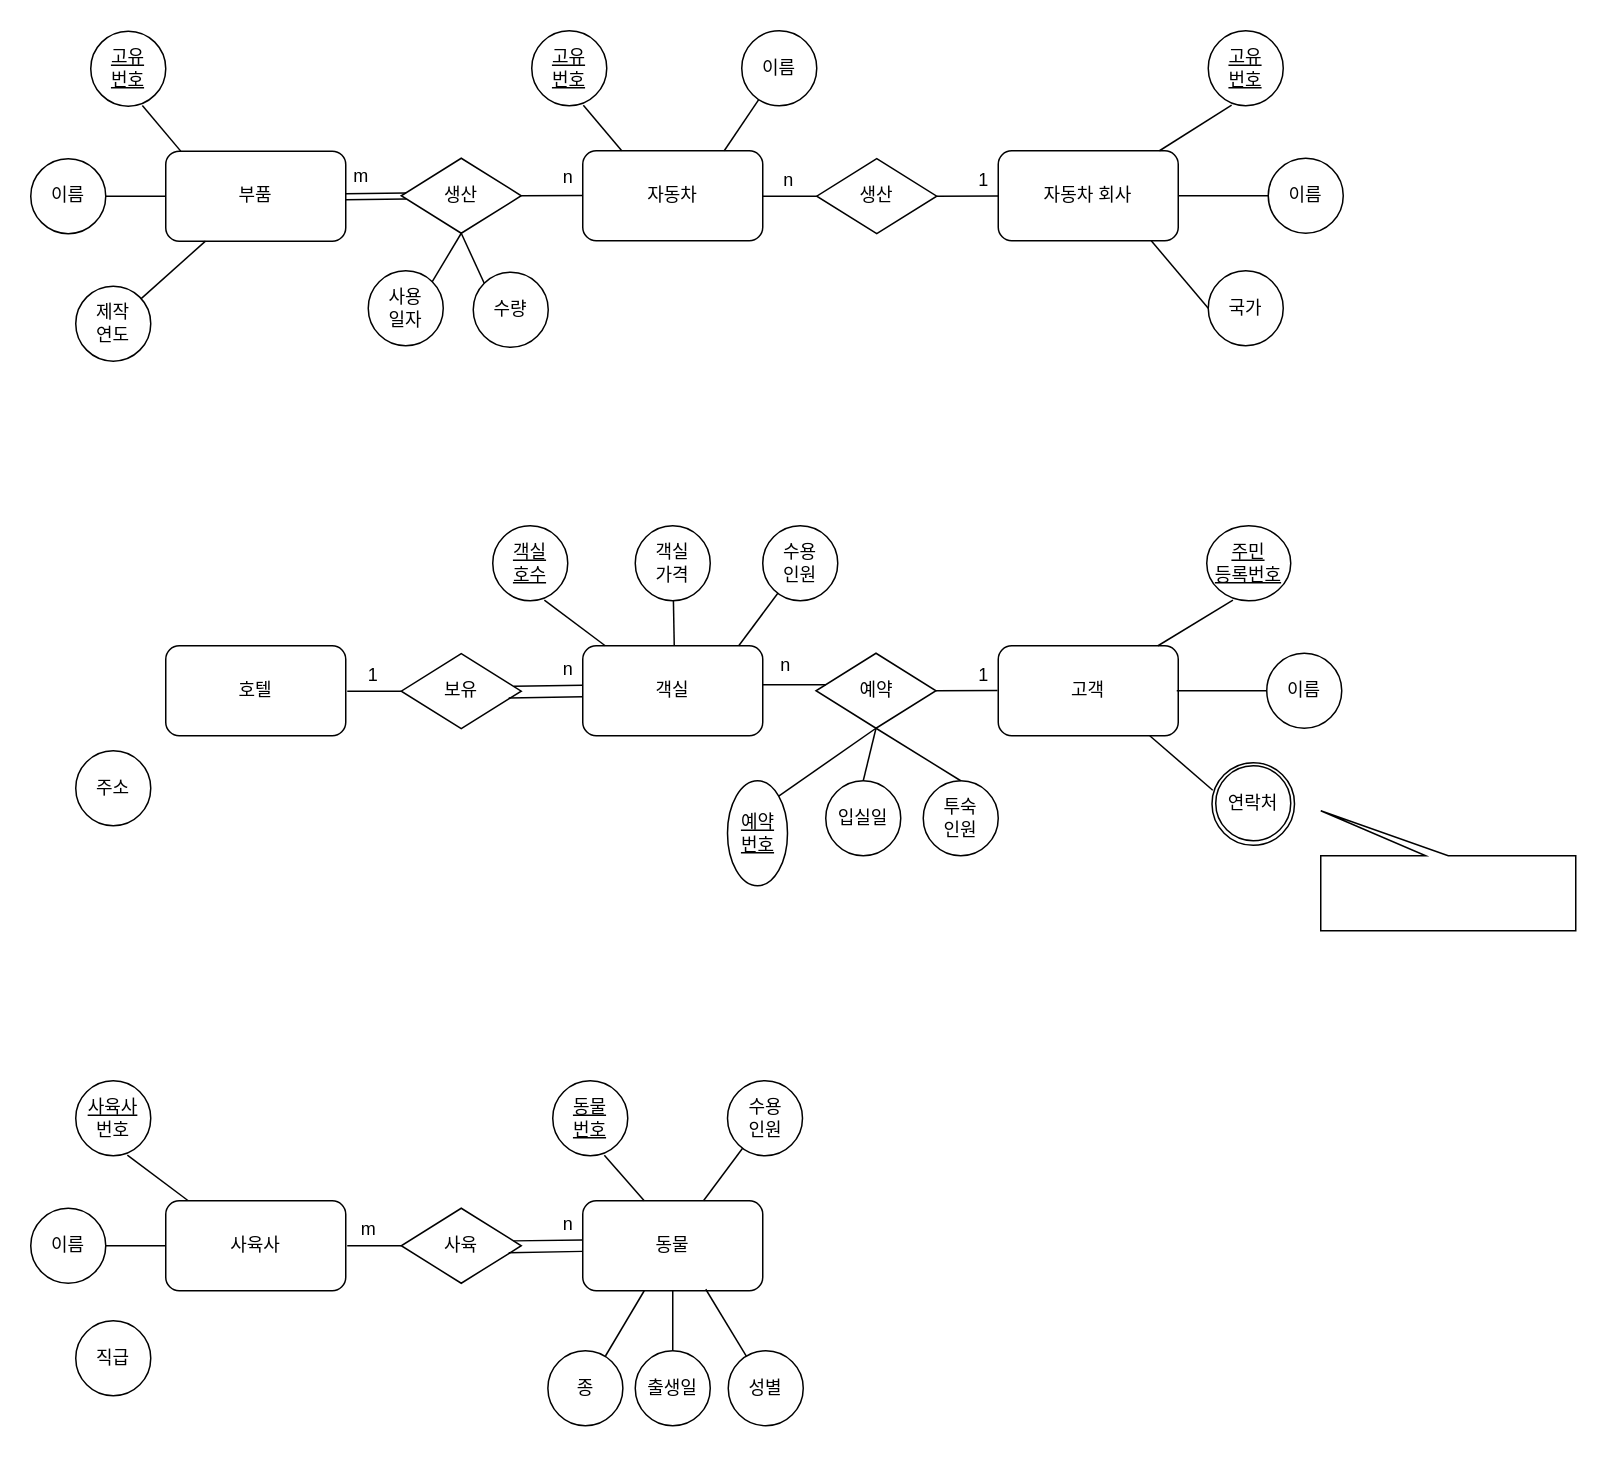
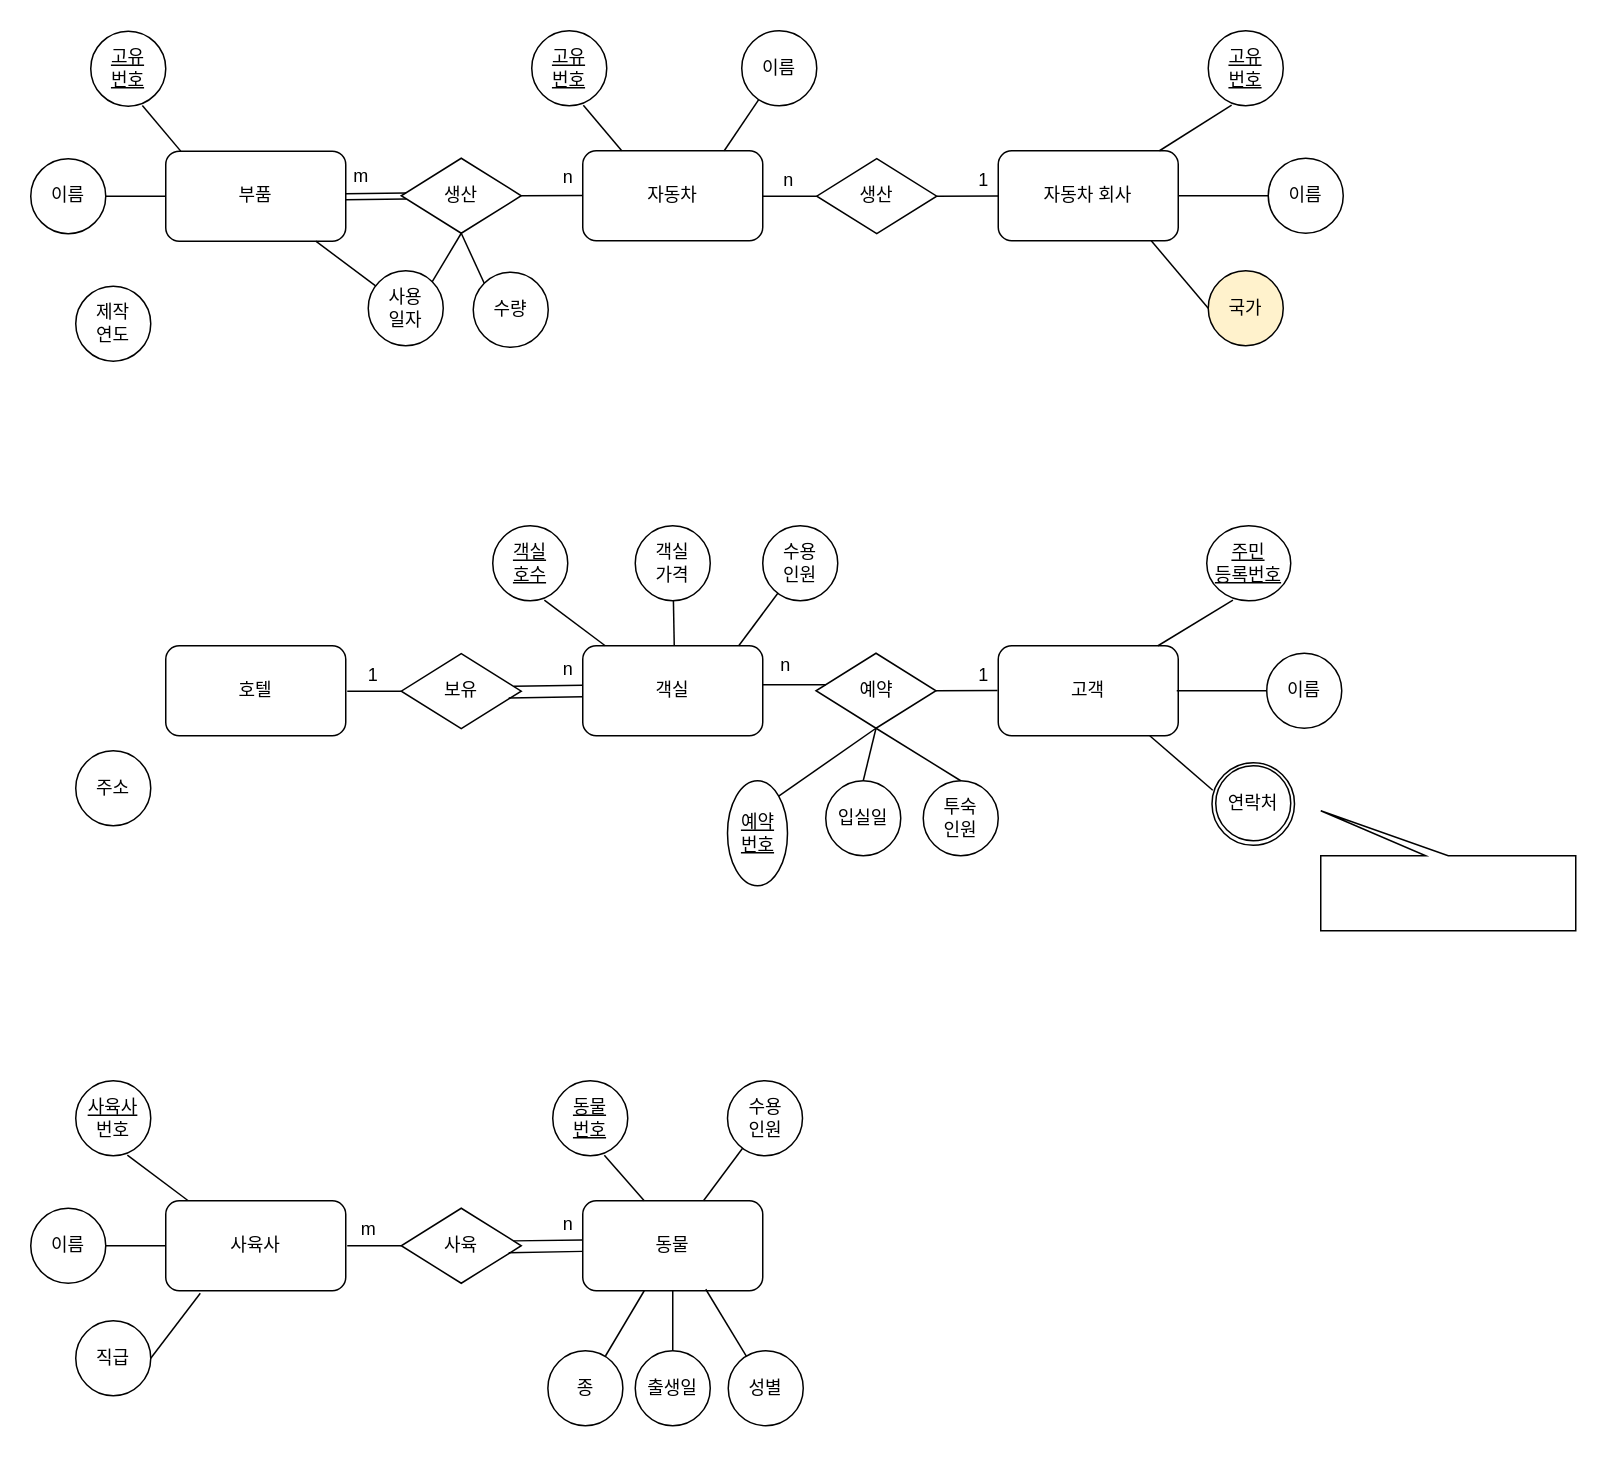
edge "부품" -- "제작 연도": now "부품" -- "사용 일자"
node "국가": fillcolor #ffffff -> #fff2cc
edge "사육사" -- "직급": added
